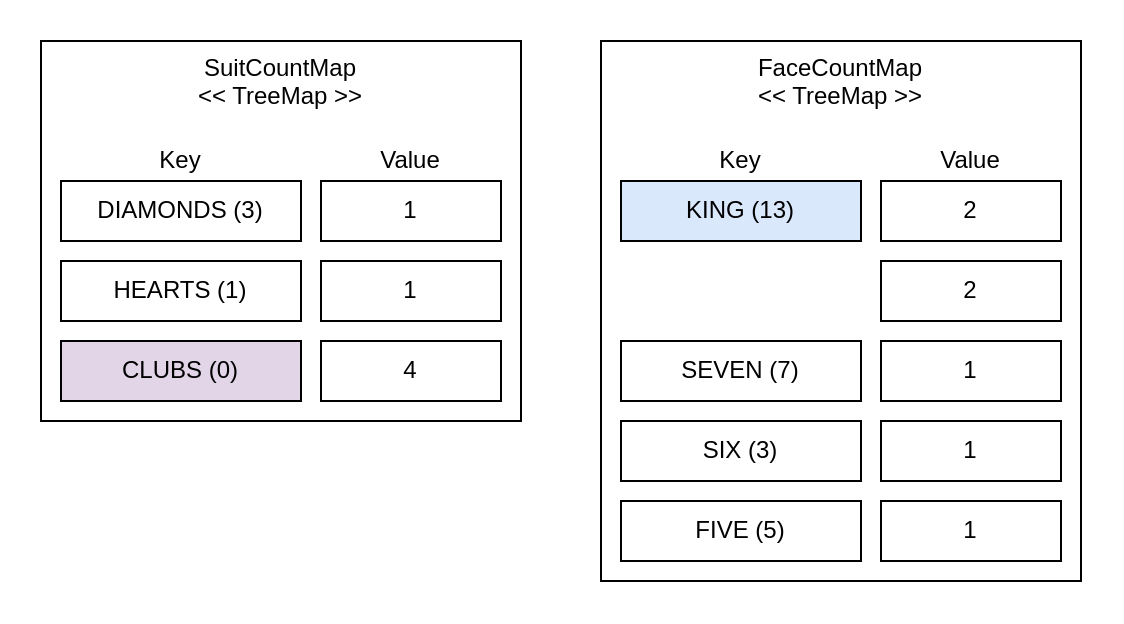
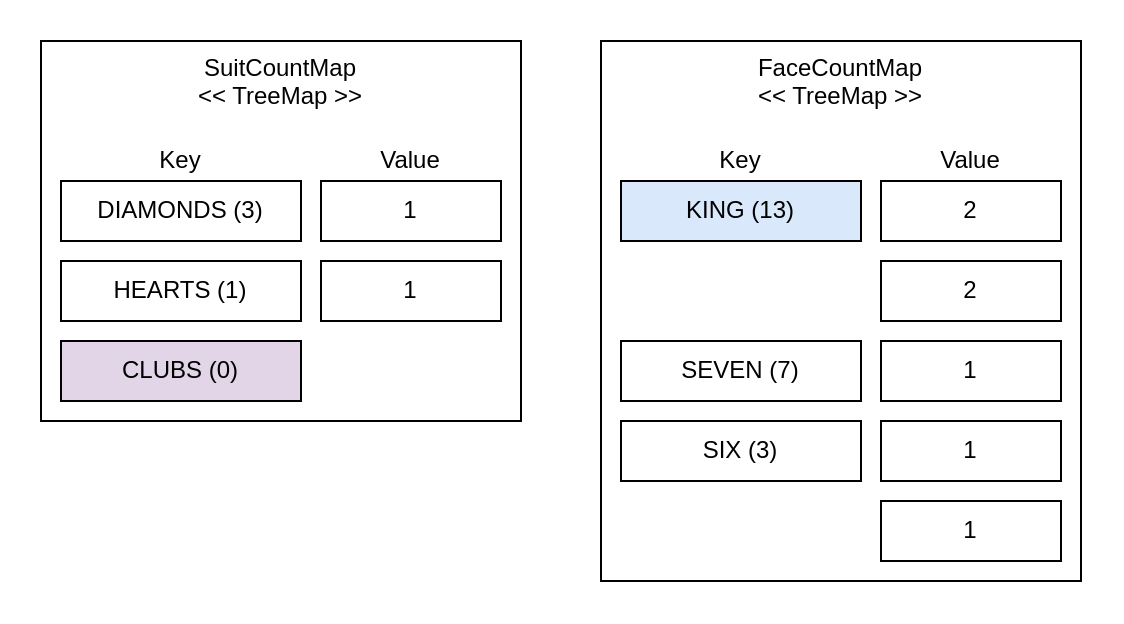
node "4": removed
node "FIVE (5)": removed
